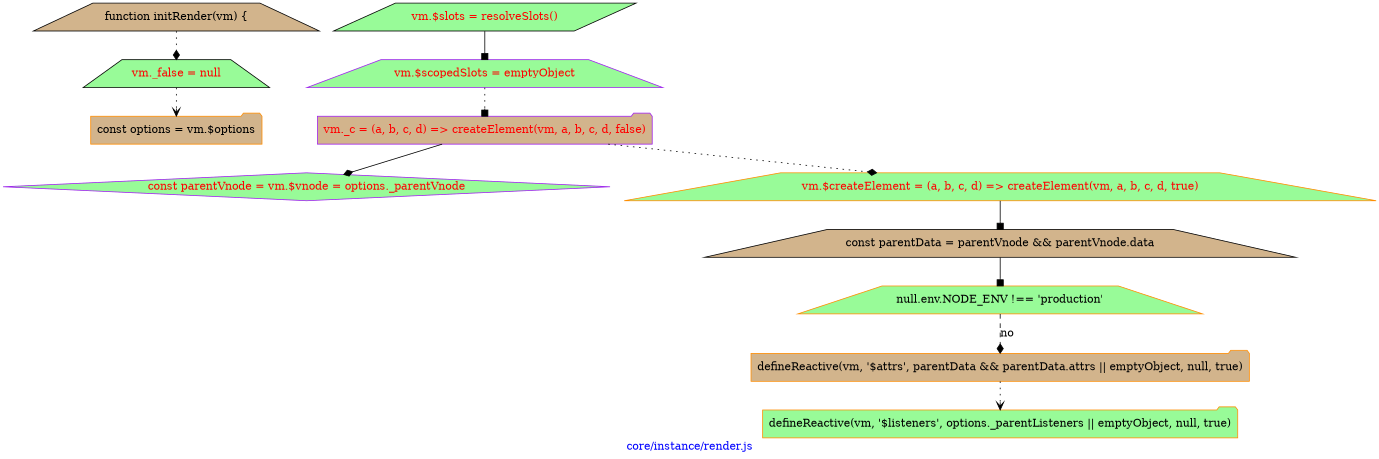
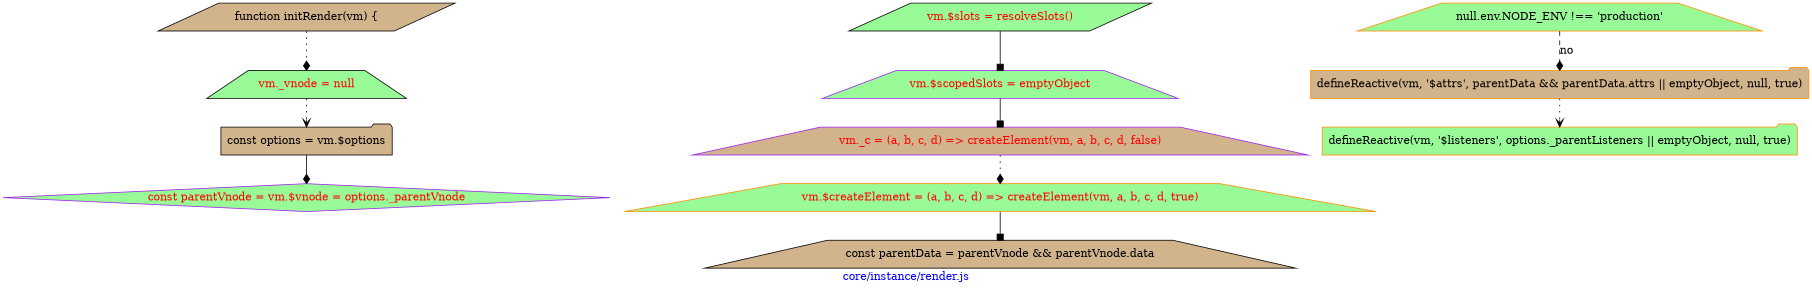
node "function initRender(vm) {": shape trapezium -> parallelogram
node "vm._false = null": label "vm._false = null" -> "vm._vnode = null"
edge "vm.$scopedSlots = emptyObject" -> "vm._c = (a, b, c, d) => createElement(vm, a, b, c, d, false)": style dotted -> solid
node "const options = vm.$options": color darkorange -> black
node "vm._c = (a, b, c, d) => createElement(vm, a, b, c, d, false)": shape folder -> trapezium
edge "vm._c = (a, b, c, d) => createElement(vm, a, b, c, d, false)" -> "const parentVnode = vm.$vnode = options._parentVnode": now "const options = vm.$options" -> "const parentVnode = vm.$vnode = options._parentVnode"
edge "const parentData = parentVnode && parentVnode.data" -> "null.env.NODE_ENV !== 'production'": removed
